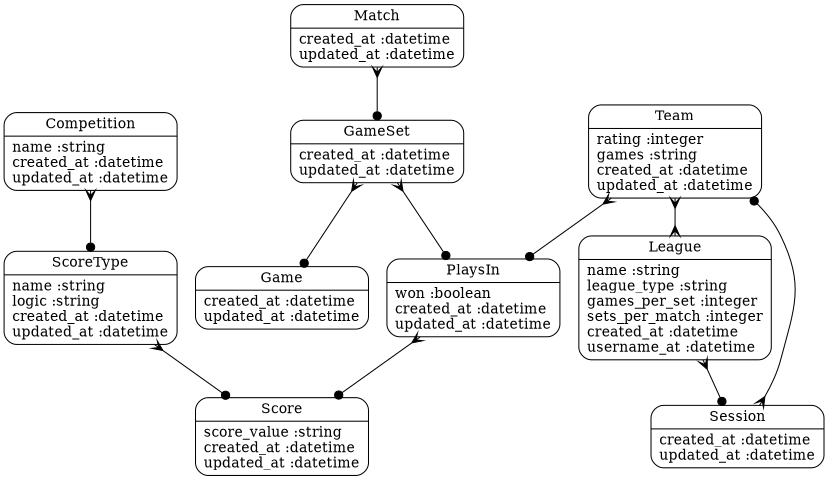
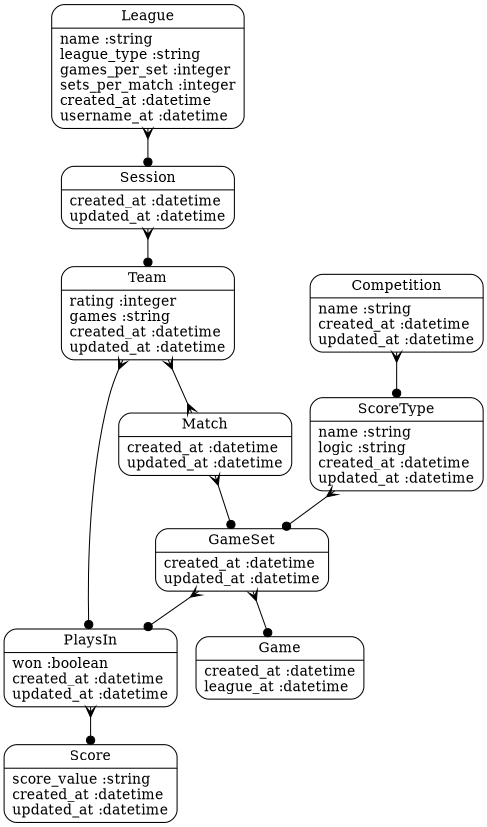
edge "Team" -- "League": now "Team" -- "Match"
node "Game": text "updated_at :datetime" -> "league_at :datetime"
edge "ScoreType" -- "Score": now "ScoreType" -- "GameSet"
